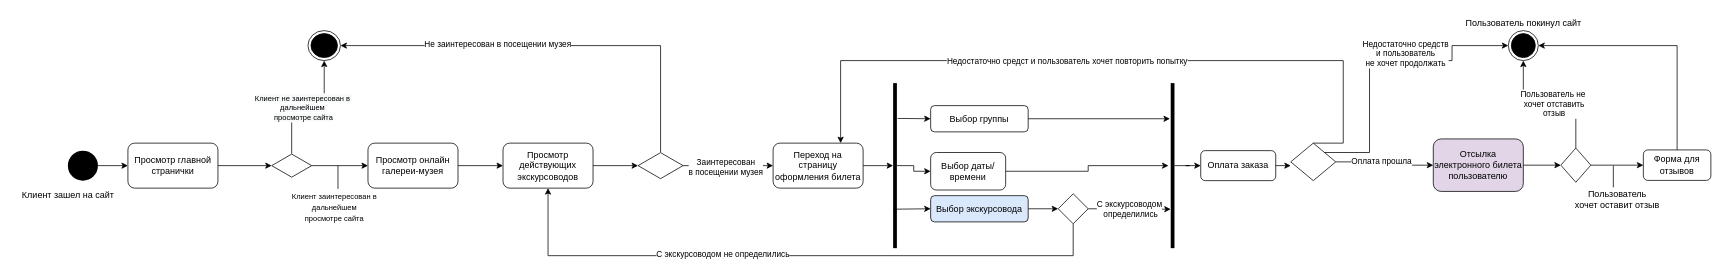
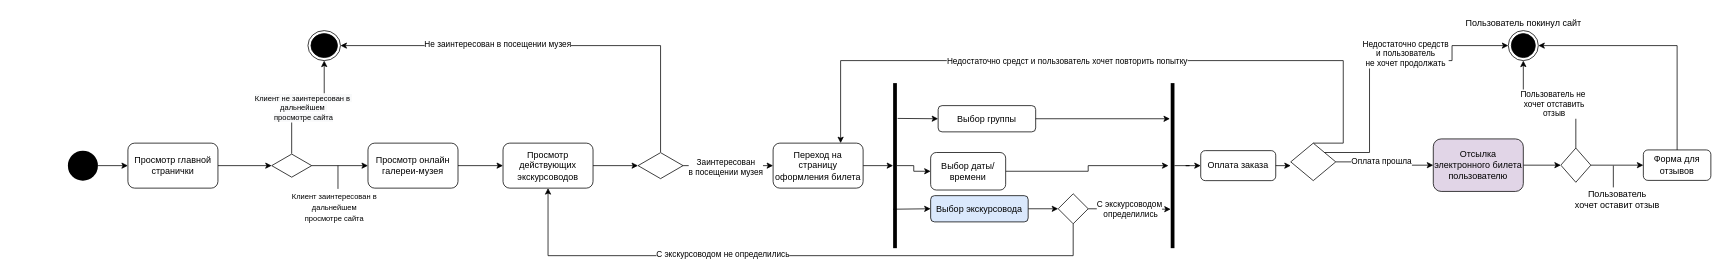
node "Выбор группы": moved (979, 119) -> (987, 119)
node "Клиент зашел на сайт": removed
